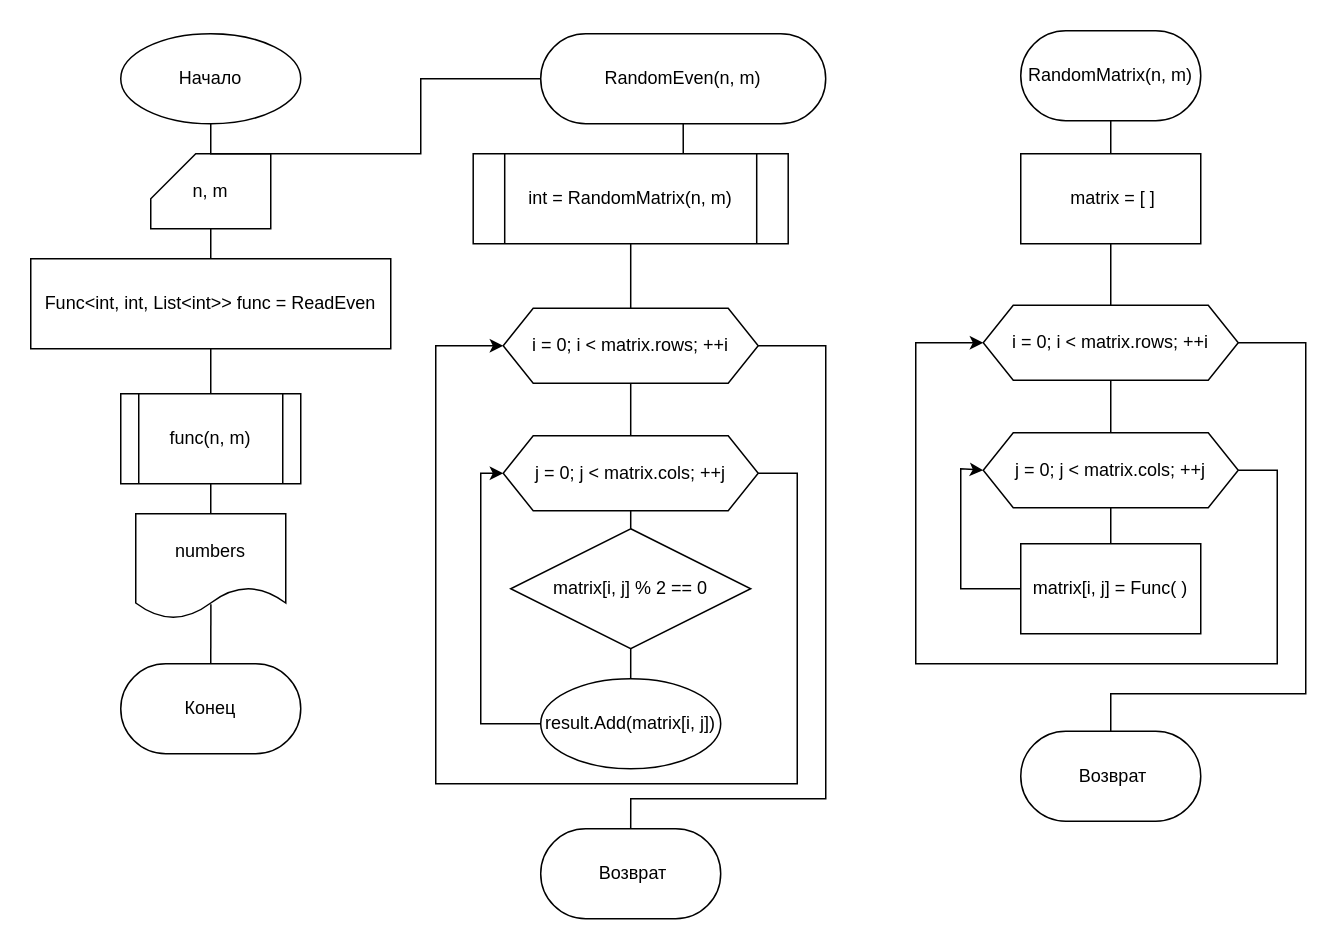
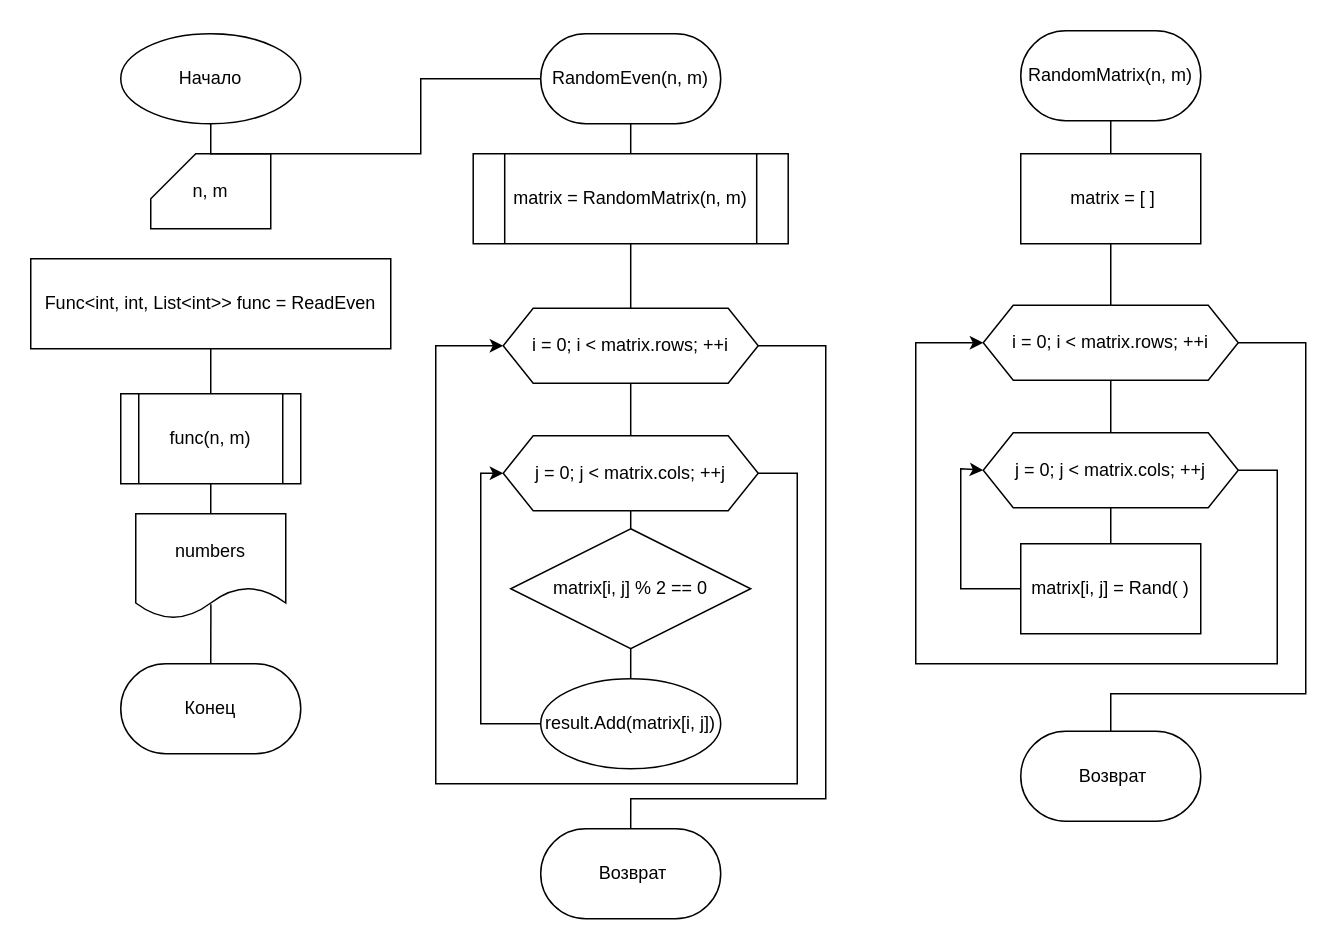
node "RandomEven(n, m)": size 285x90 -> 180x90
node "int = RandomMatrix(n, m)": label "int = RandomMatrix(n, m)" -> "matrix = RandomMatrix(n, m)"
edge "n, m" -- "Func<int, int, List<int>> func = ReadEven": removed
node "matrix[i, j] = Func( )": label "matrix[i, j] = Func( )" -> "matrix[i, j] = Rand( )"
